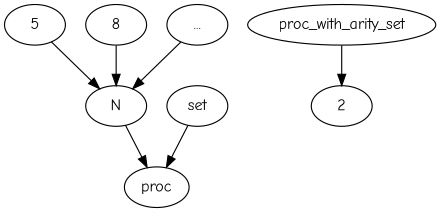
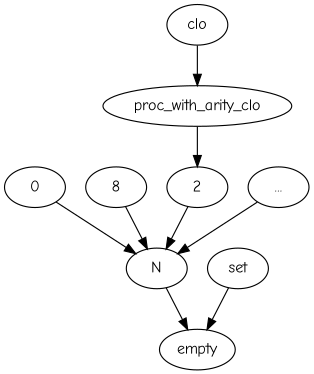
node "5": label "5" -> "0"
node "clo": added
node "proc_with_arity_set": label "proc_with_arity_set" -> "proc_with_arity_clo"
node "proc": label "proc" -> "empty"
edge "2" -> "N": added
